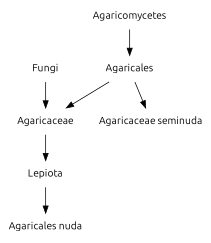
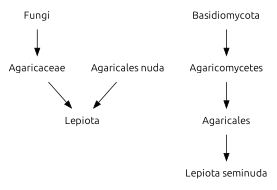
node "Basidiomycota": added
edge "Agaricales" -> "Agaricaceae": removed
node "Agaricaceae seminuda": label "Agaricaceae seminuda" -> "Lepiota seminuda"
edge "Lepiota" -> "Agaricales nuda": reversed
